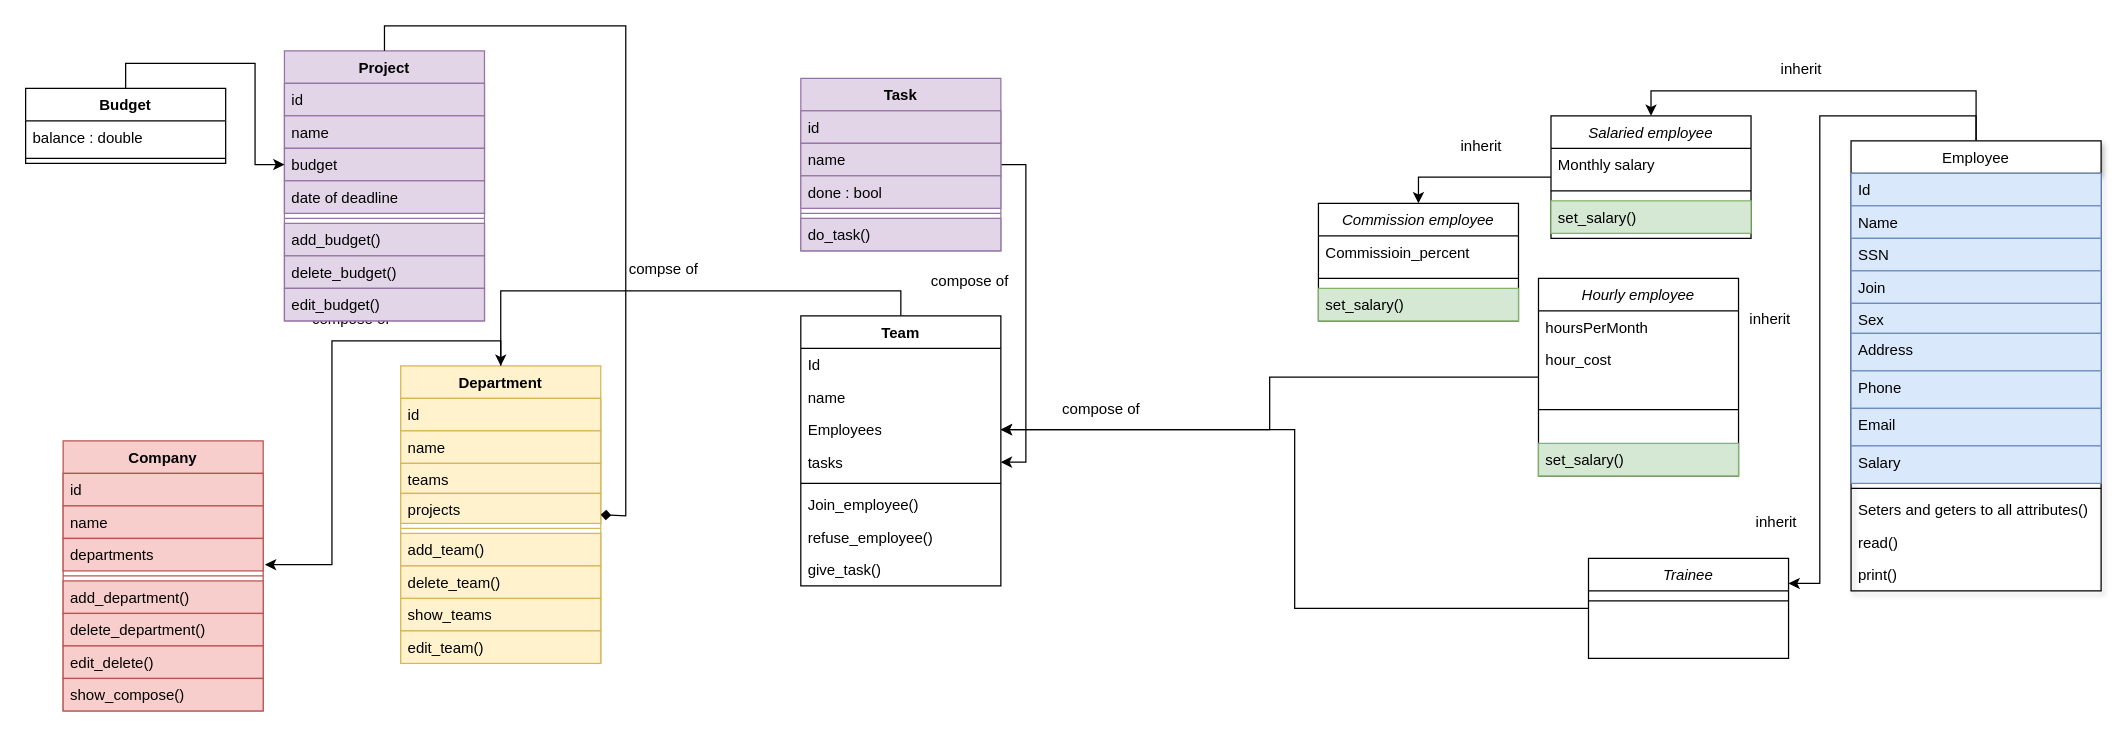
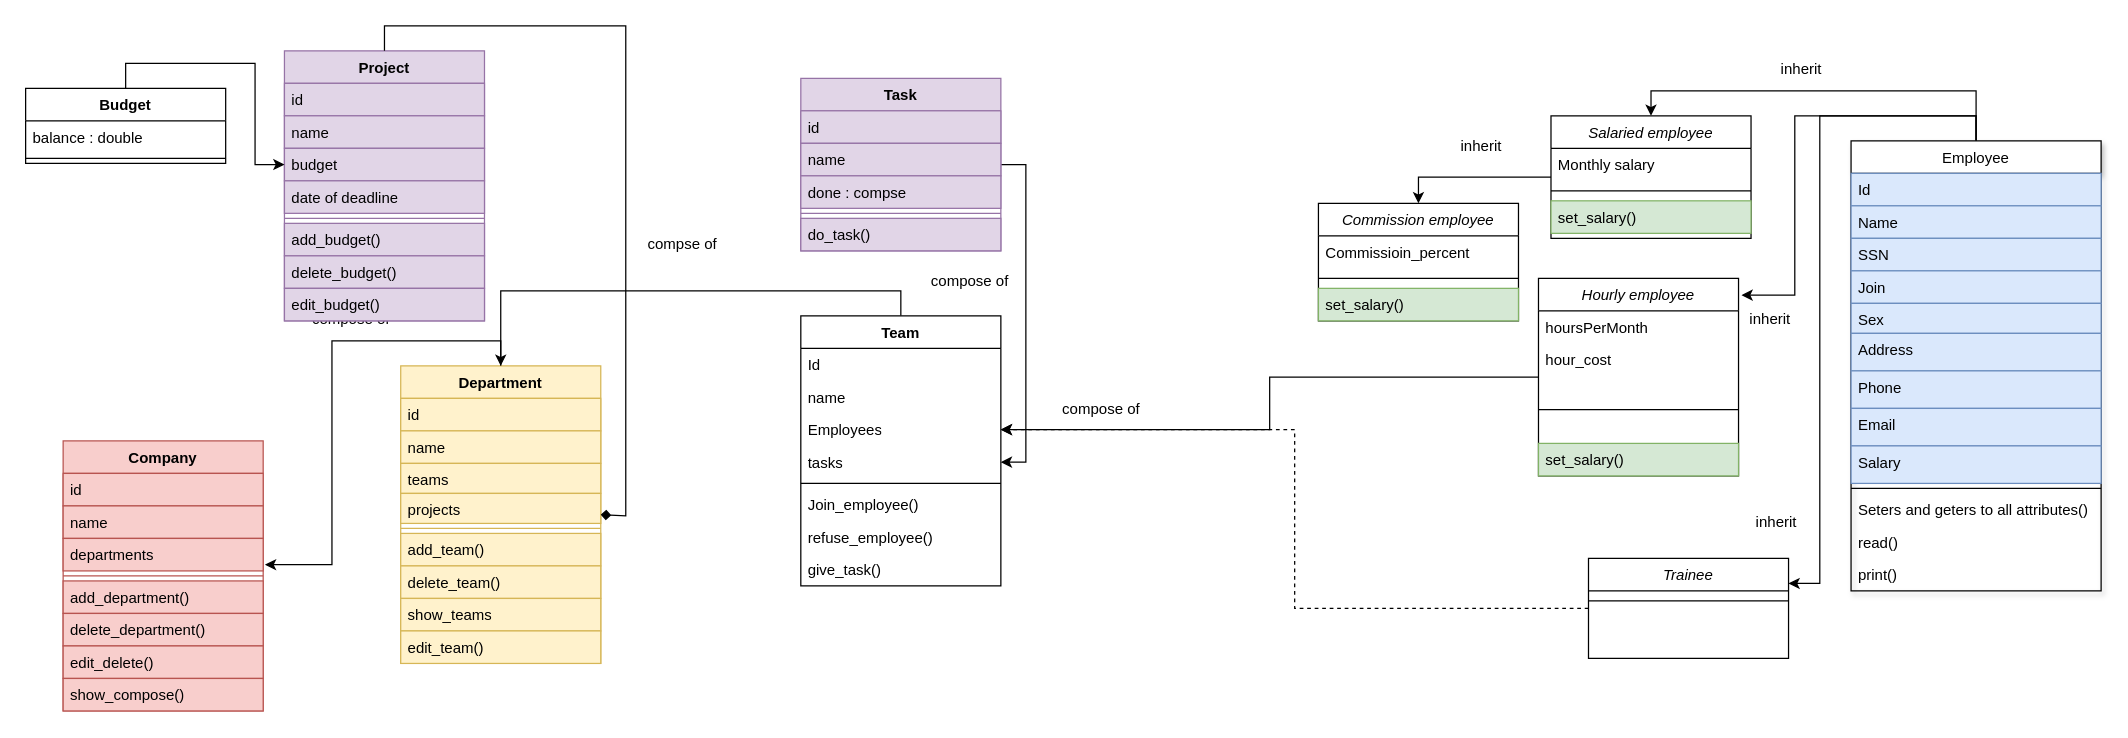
node "done : bool": label "done : bool" -> "done : compse"
edge "Employee" -> "Hourly employee": added
node "compse of": moved (663, 269) -> (682, 244)
edge "Trainee" -> "Employees": style solid -> dashed
